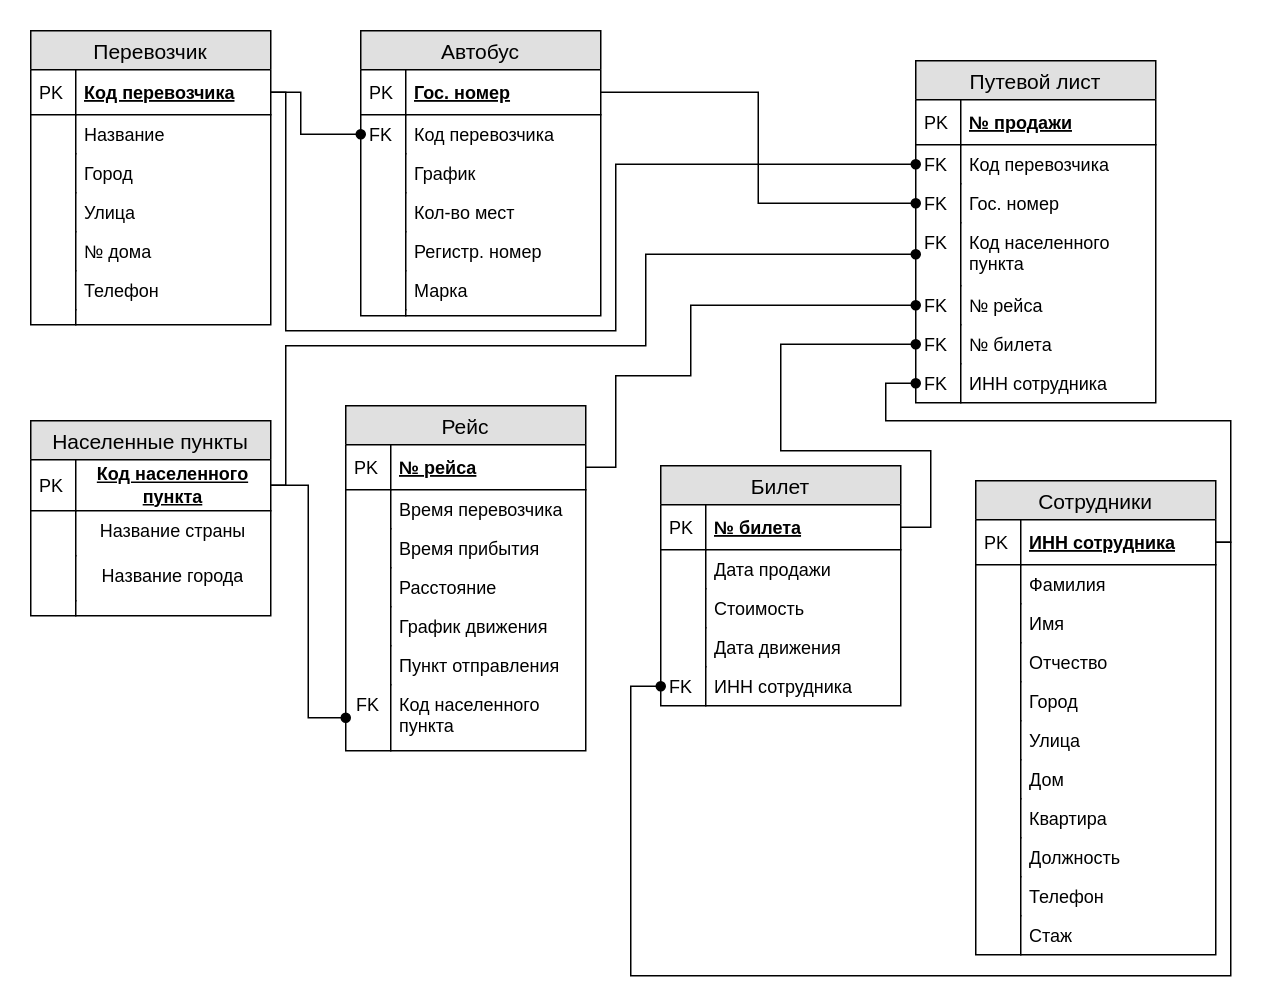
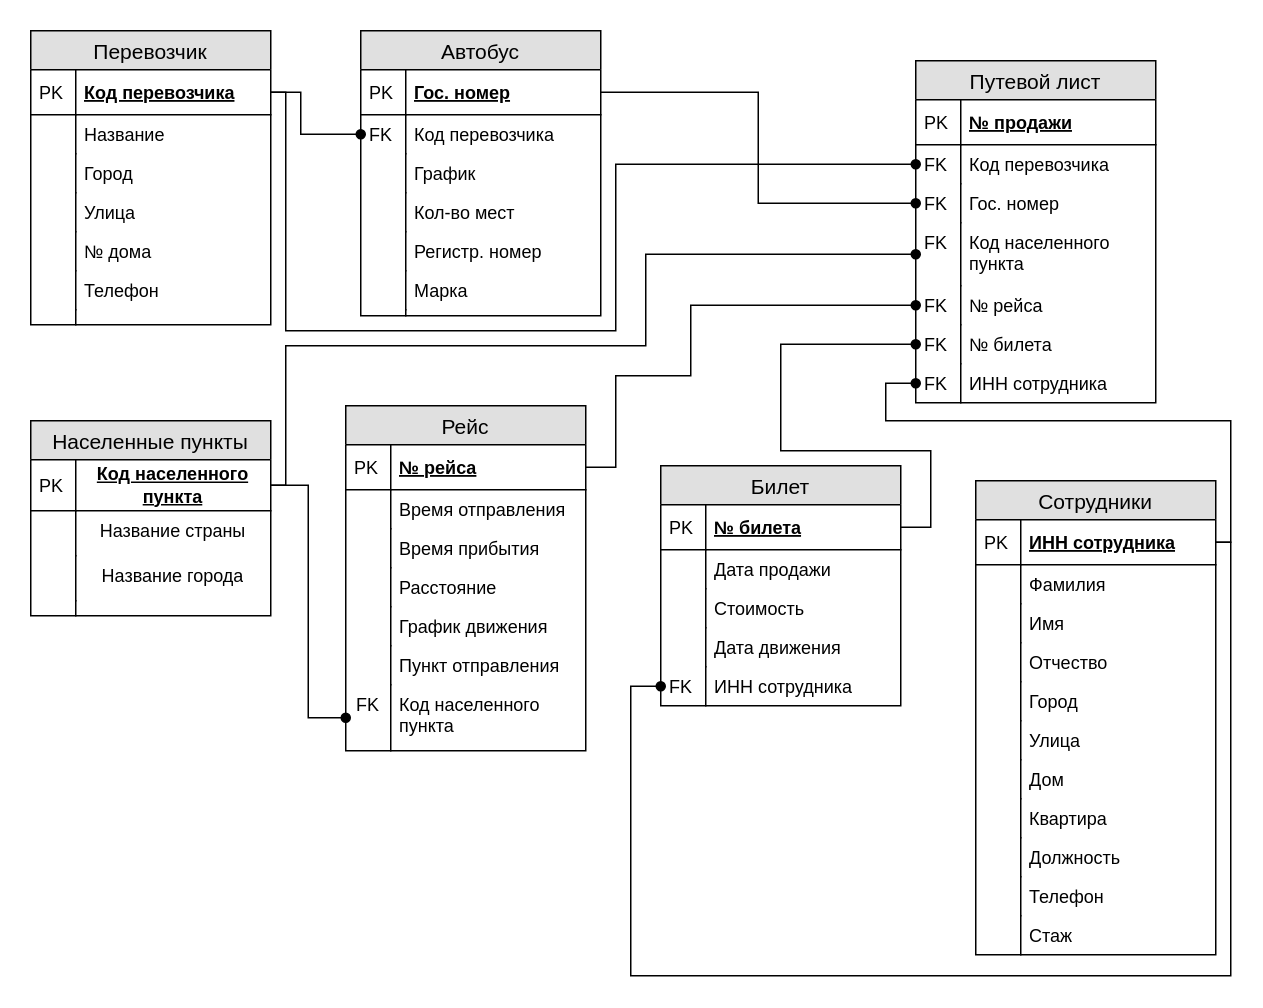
node "Время перевозчика": label "Время перевозчика" -> "Время отправления"
